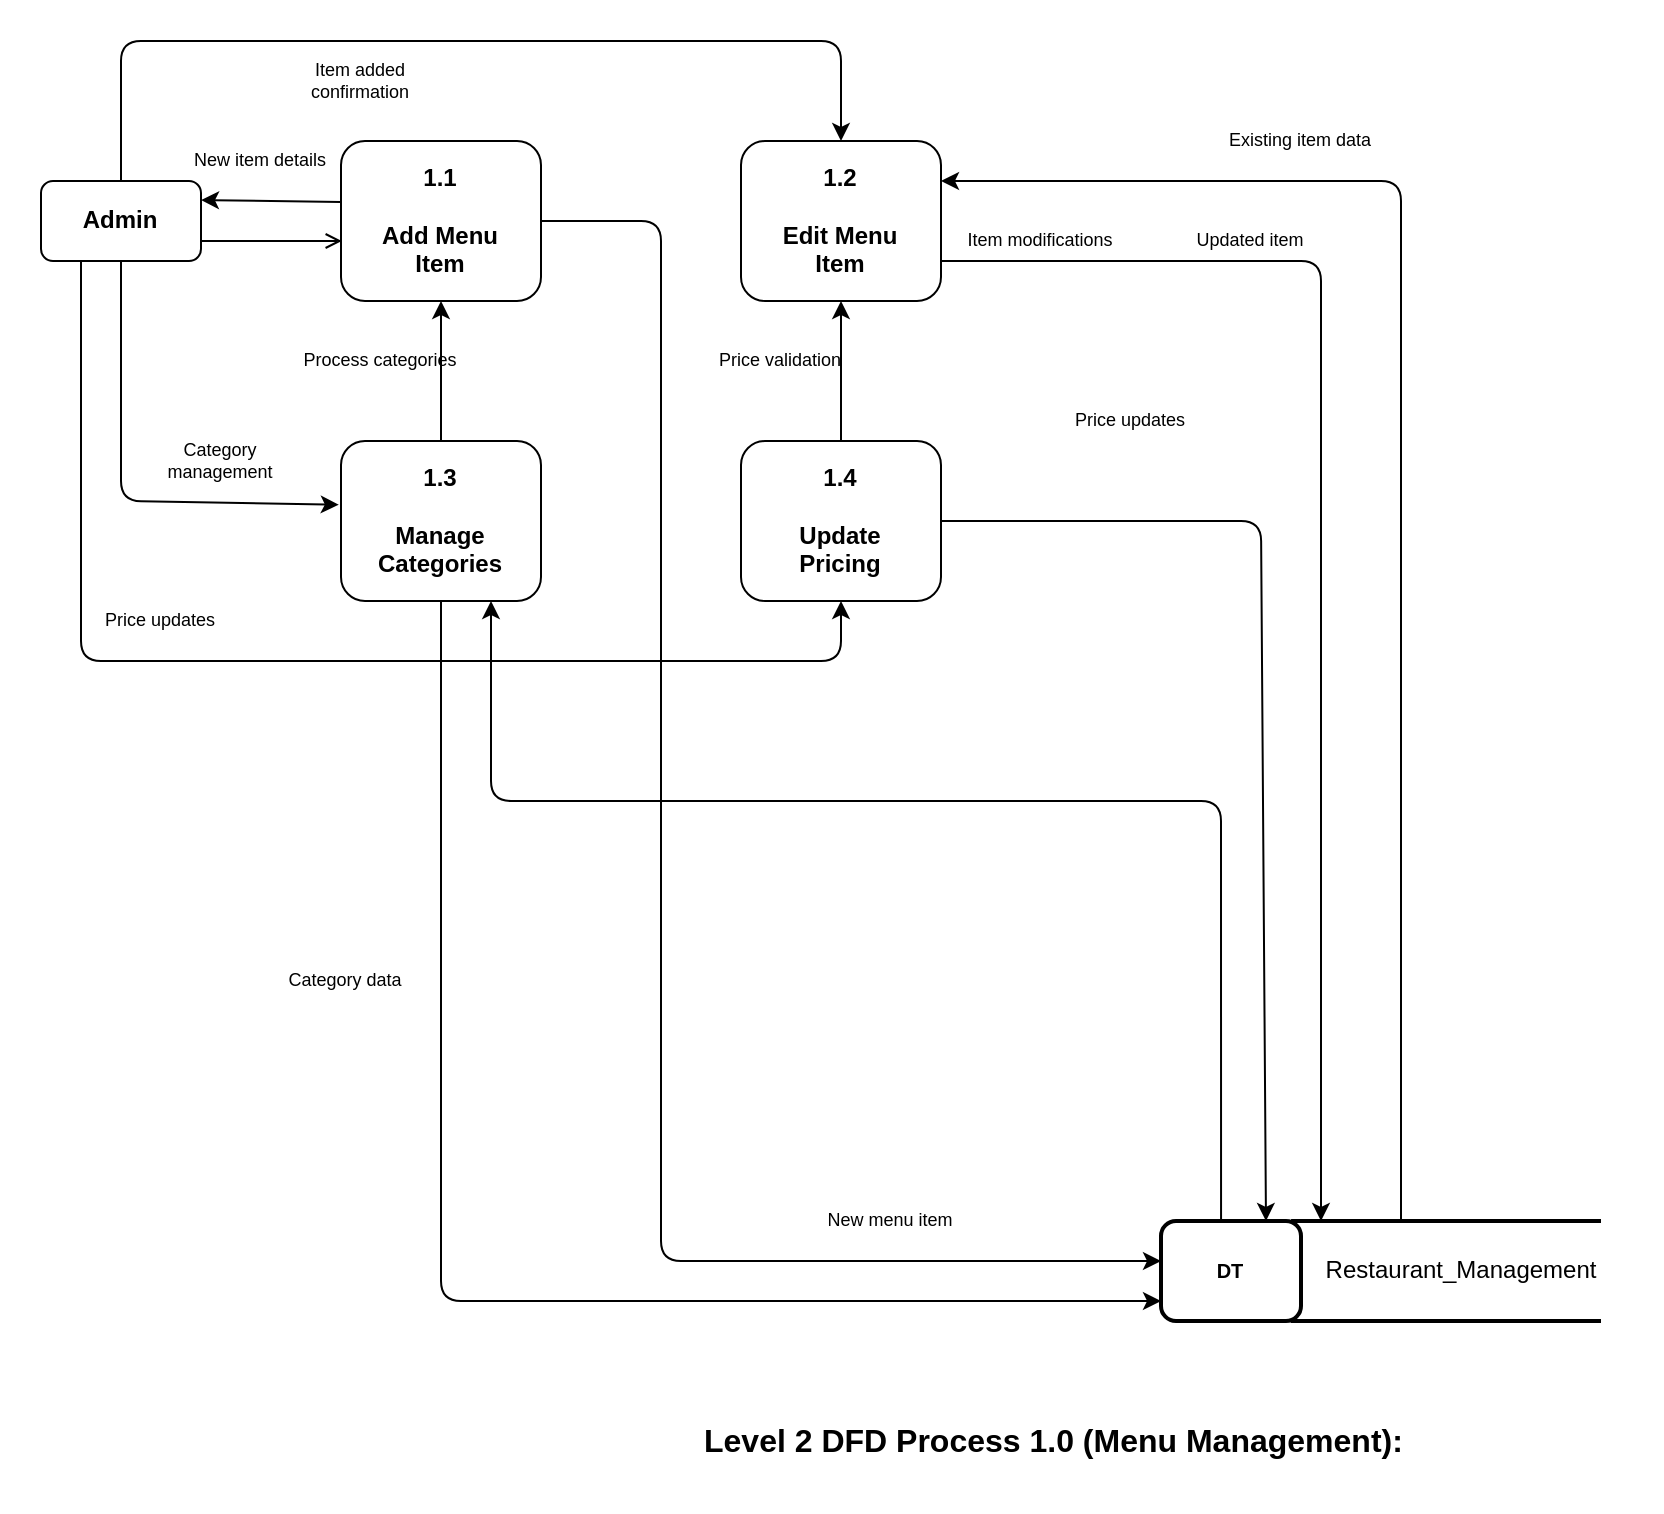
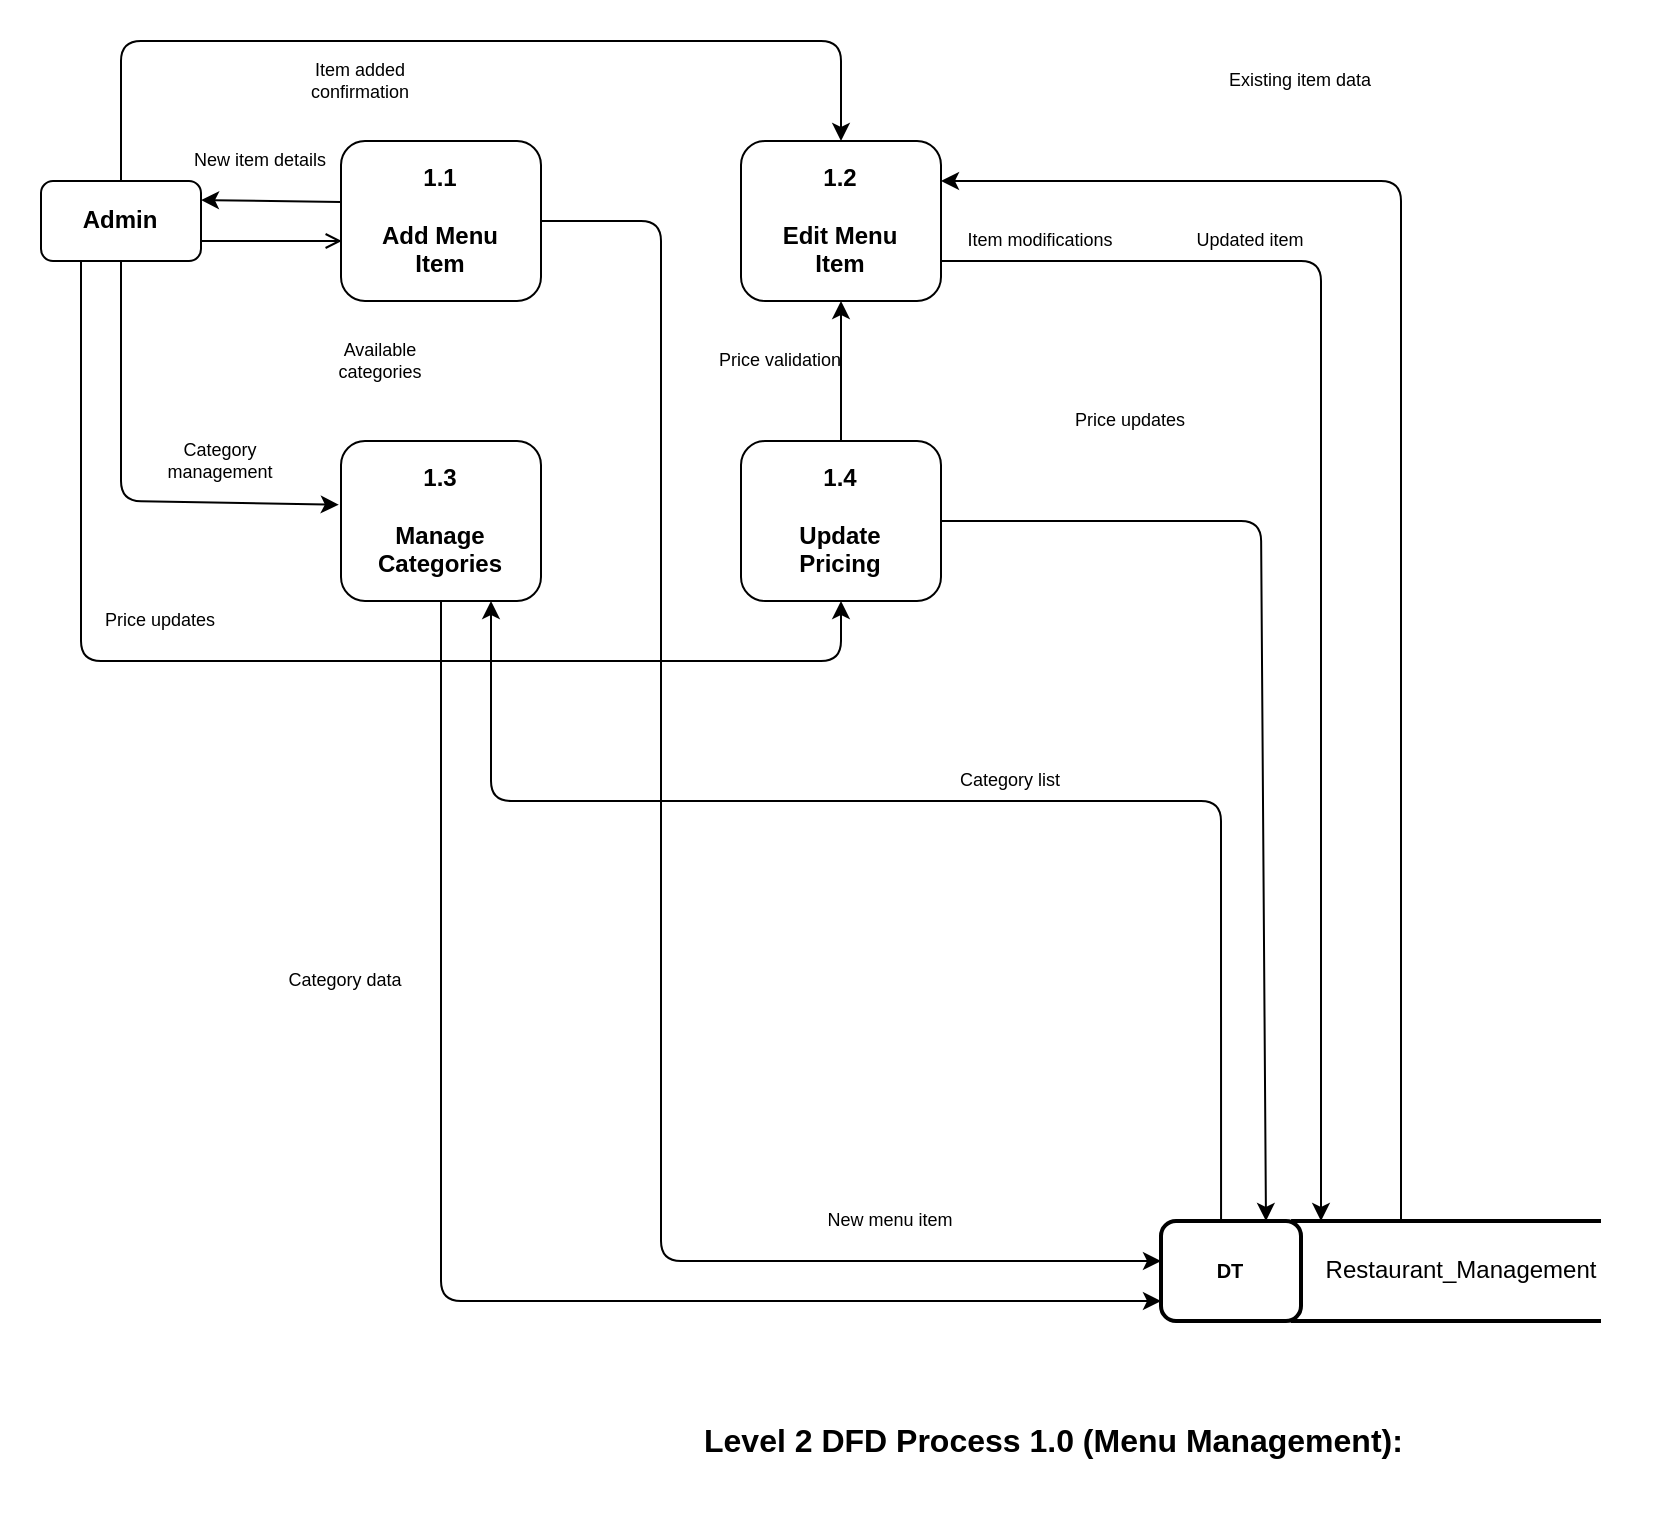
node "Existing item data": moved (1301, 141) -> (1301, 81)
node "Process categories": label "Process categories" -> "Available categories"
edge "1.3 Manage Categories" -> "1.1 Add Menu Item": removed
node "Category list": added
